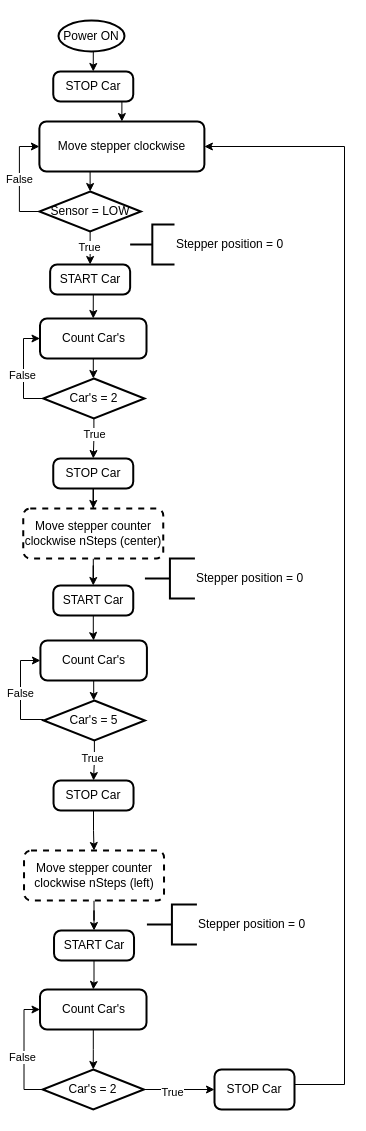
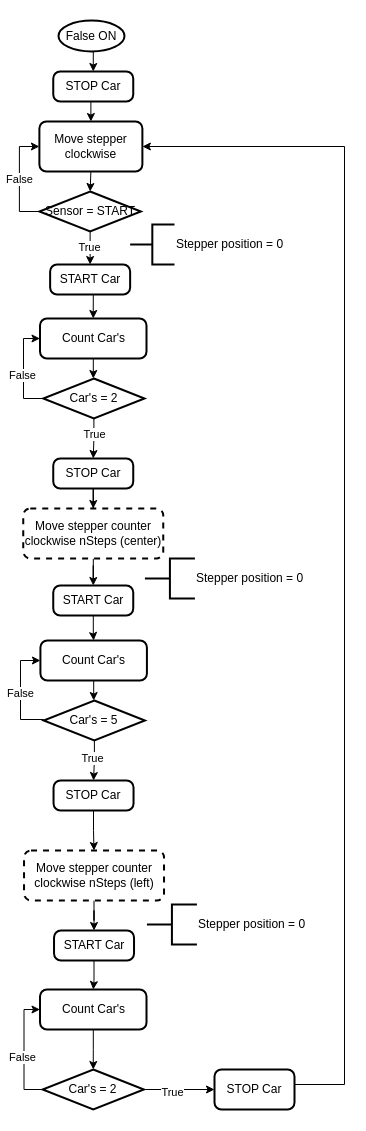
node "Power ON": label "Power ON" -> "False ON"
node "Move stepper clockwise": size 165x50 -> 103x50
node "Sensor = LOW": label "Sensor = LOW" -> "Sensor = START"
